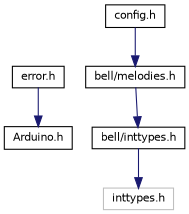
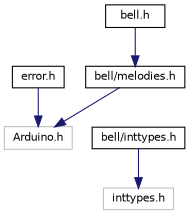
node "config.h": label "config.h" -> "bell.h"
edge "bell/melodies.h" -> "bell/inttypes.h": now "bell/melodies.h" -> "Arduino.h"
node "Arduino.h": color black -> grey75
